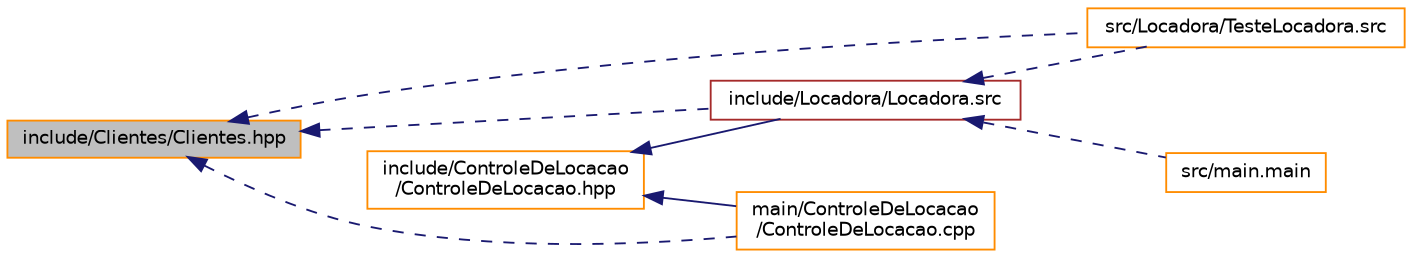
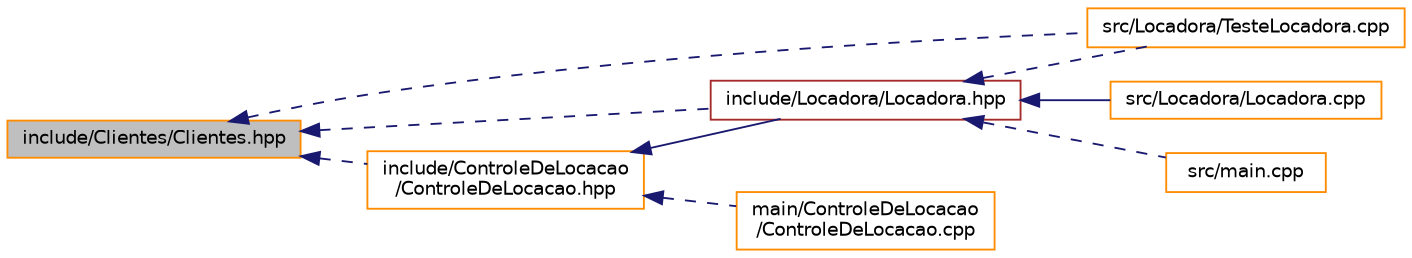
node "src/Locadora/TesteLocadora.src": label "src/Locadora/TesteLocadora.src" -> "src/Locadora/TesteLocadora.cpp"
node "include/Locadora/Locadora.src": label "include/Locadora/Locadora.src" -> "include/Locadora/Locadora.hpp"
node "src/Locadora/Locadora.cpp": added
node "src/main.main": label "src/main.main" -> "src/main.cpp"
edge "main/ControleDeLocacao /ControleDeLocacao.cpp" -> "include/ControleDeLocacao /ControleDeLocacao.hpp": style solid -> dashed
edge "main/ControleDeLocacao /ControleDeLocacao.cpp" -> "include/Clientes/Clientes.hpp": now "include/ControleDeLocacao /ControleDeLocacao.hpp" -> "include/Clientes/Clientes.hpp"
